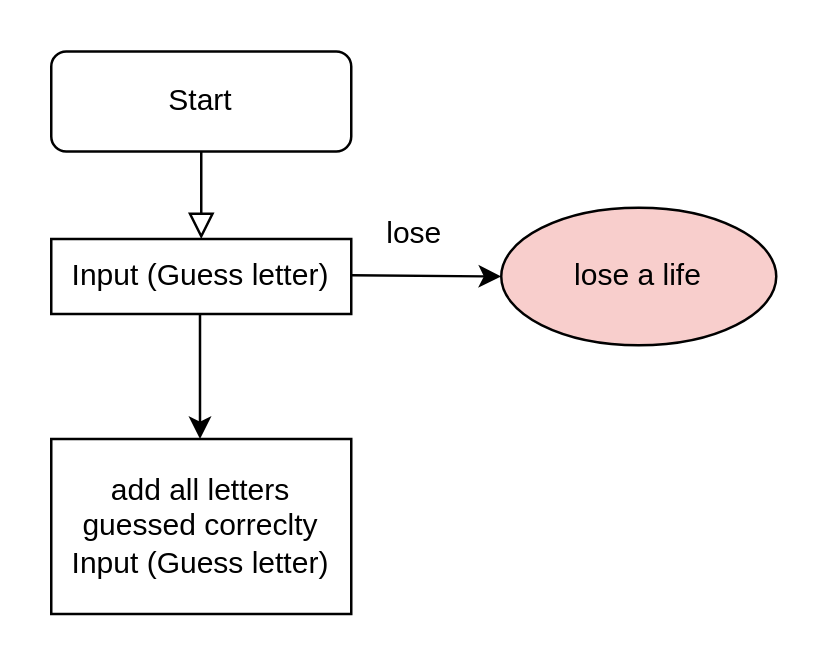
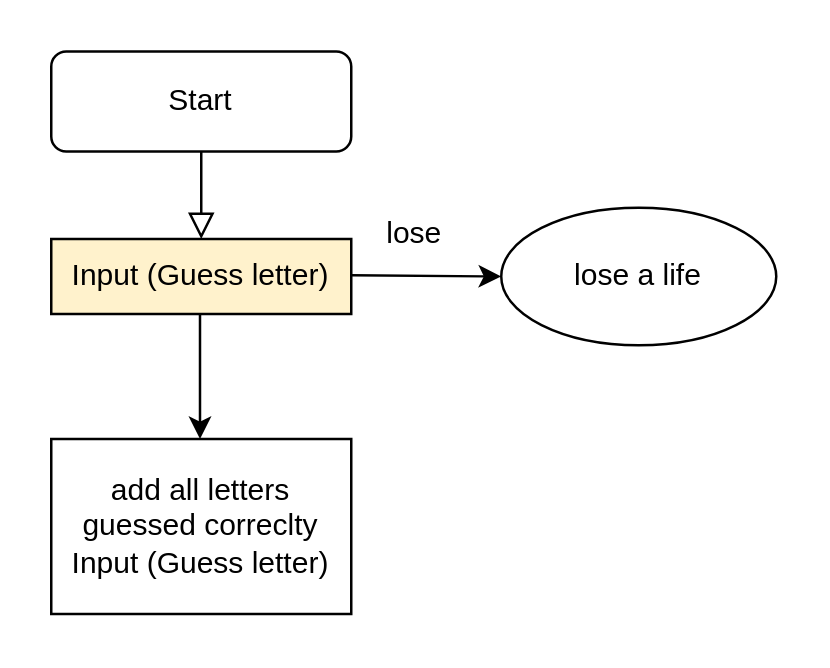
node "Input (Guess letter)": fillcolor #ffffff -> #fff2cc
node "lose a life": fillcolor #f8cecc -> #ffffff
